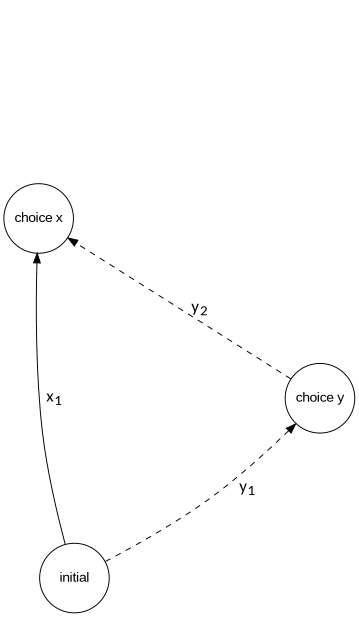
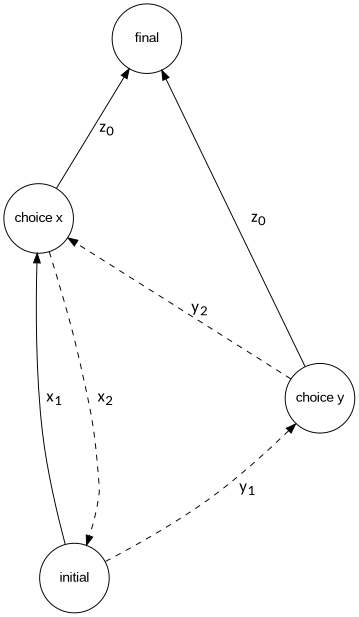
node "final": added
edge "choice x" -> "initial": added, label "x 2"
